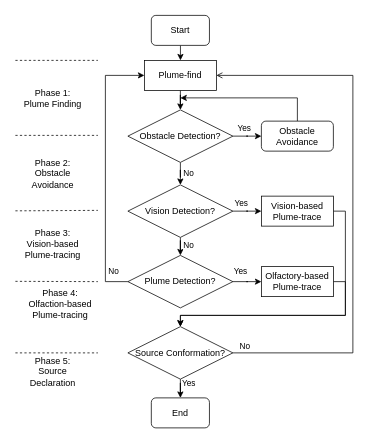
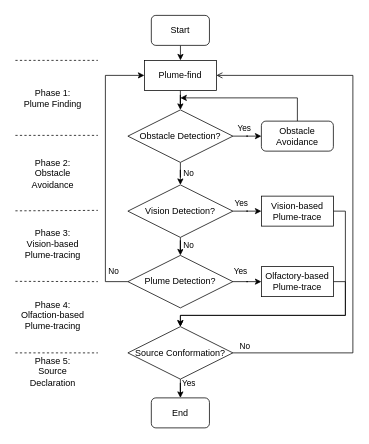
node "Phase 4: Olfaction-based Plume-tracing": moved (60, 304) -> (53, 315)
